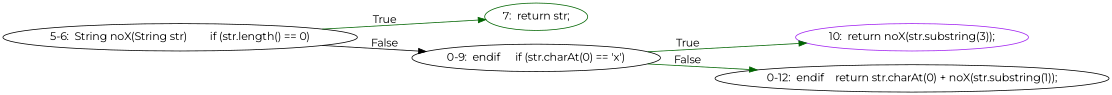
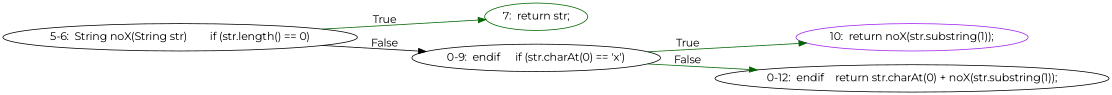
node "10:  return noX(str.substring(3));": label "10:  return noX(str.substring(3));" -> "10:  return noX(str.substring(1));"
